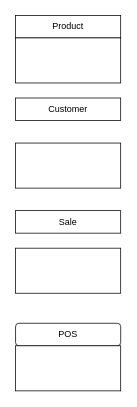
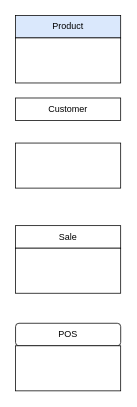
node "Product": fillcolor #ffffff -> #dae8fc
node "Sale": moved (68, 222) -> (68, 237)
